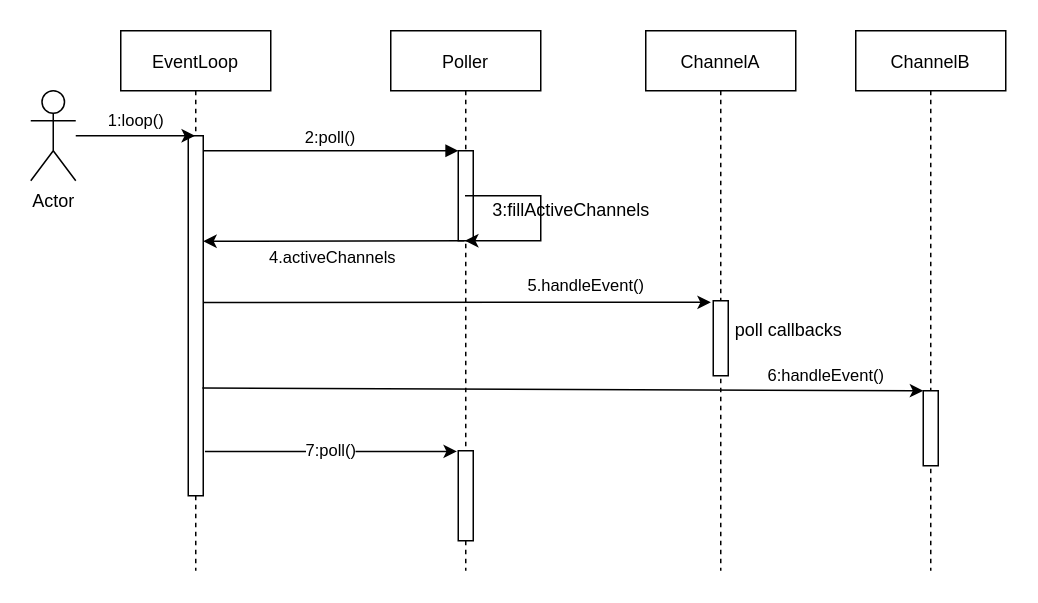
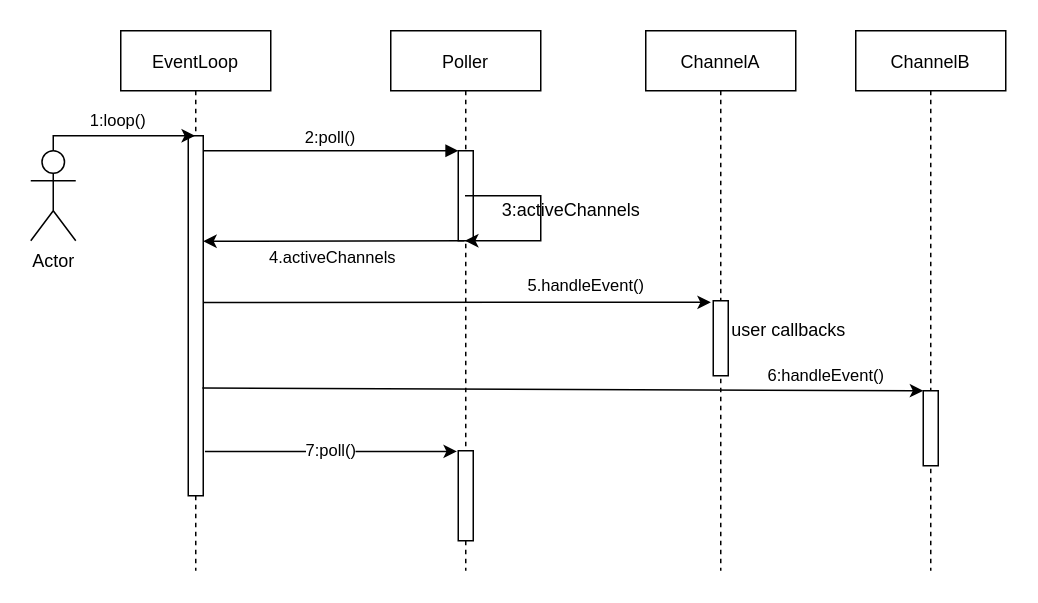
node "Actor": moved (53, 136) -> (53, 196)
node "3:fillActiveChannels": label "3:fillActiveChannels" -> "3:activeChannels"
node "poll callbacks": label "poll callbacks" -> "user callbacks"
